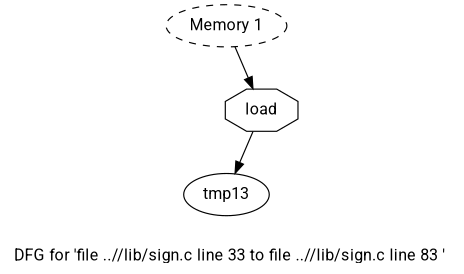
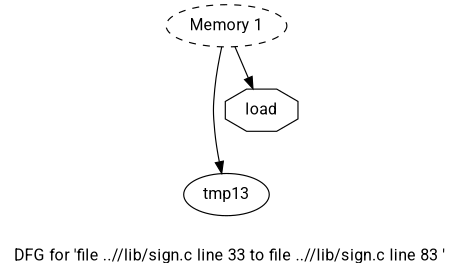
edge "load" -> "tmp13": now "Memory 1" -> "tmp13"
